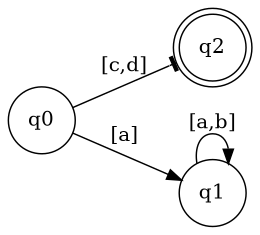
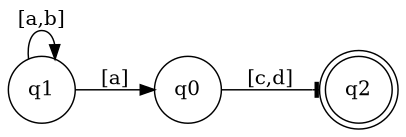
edge "q0" -> "q1": reversed
